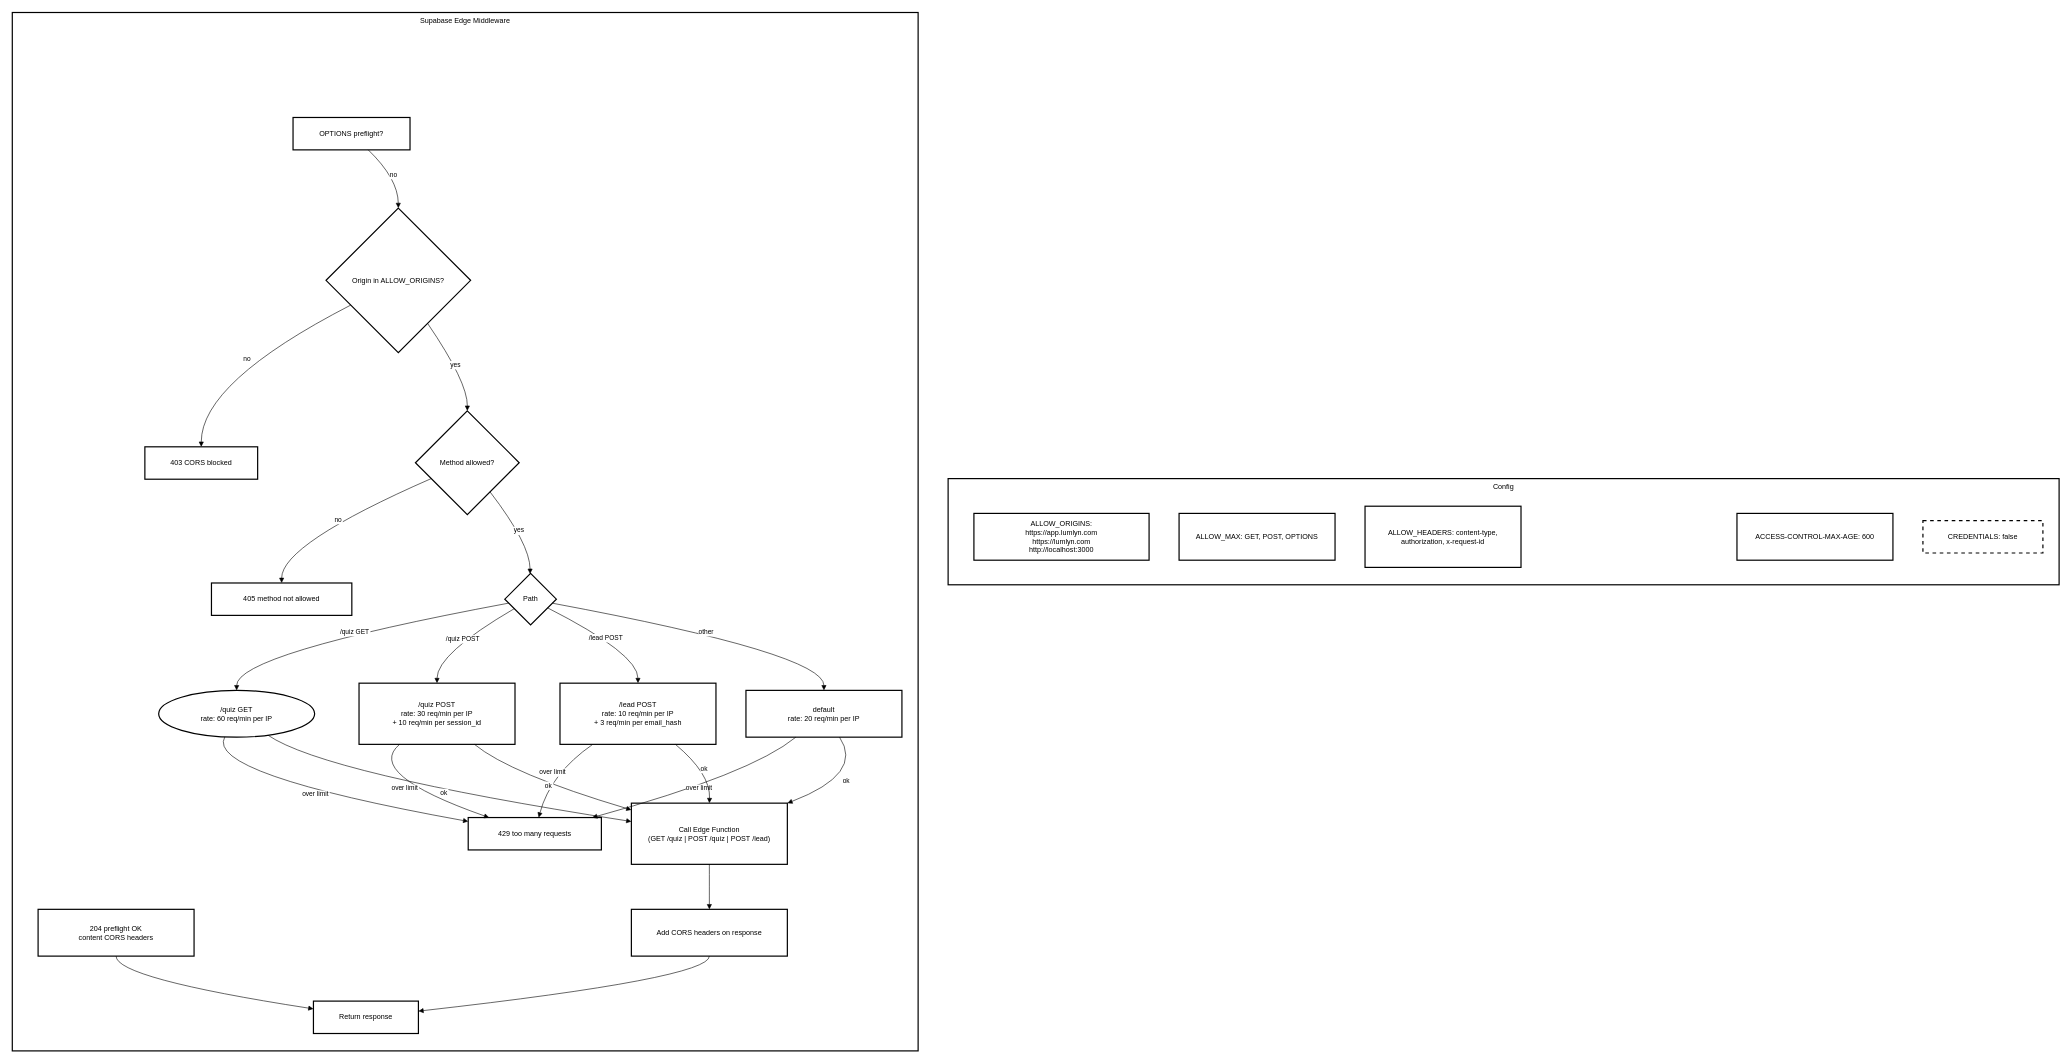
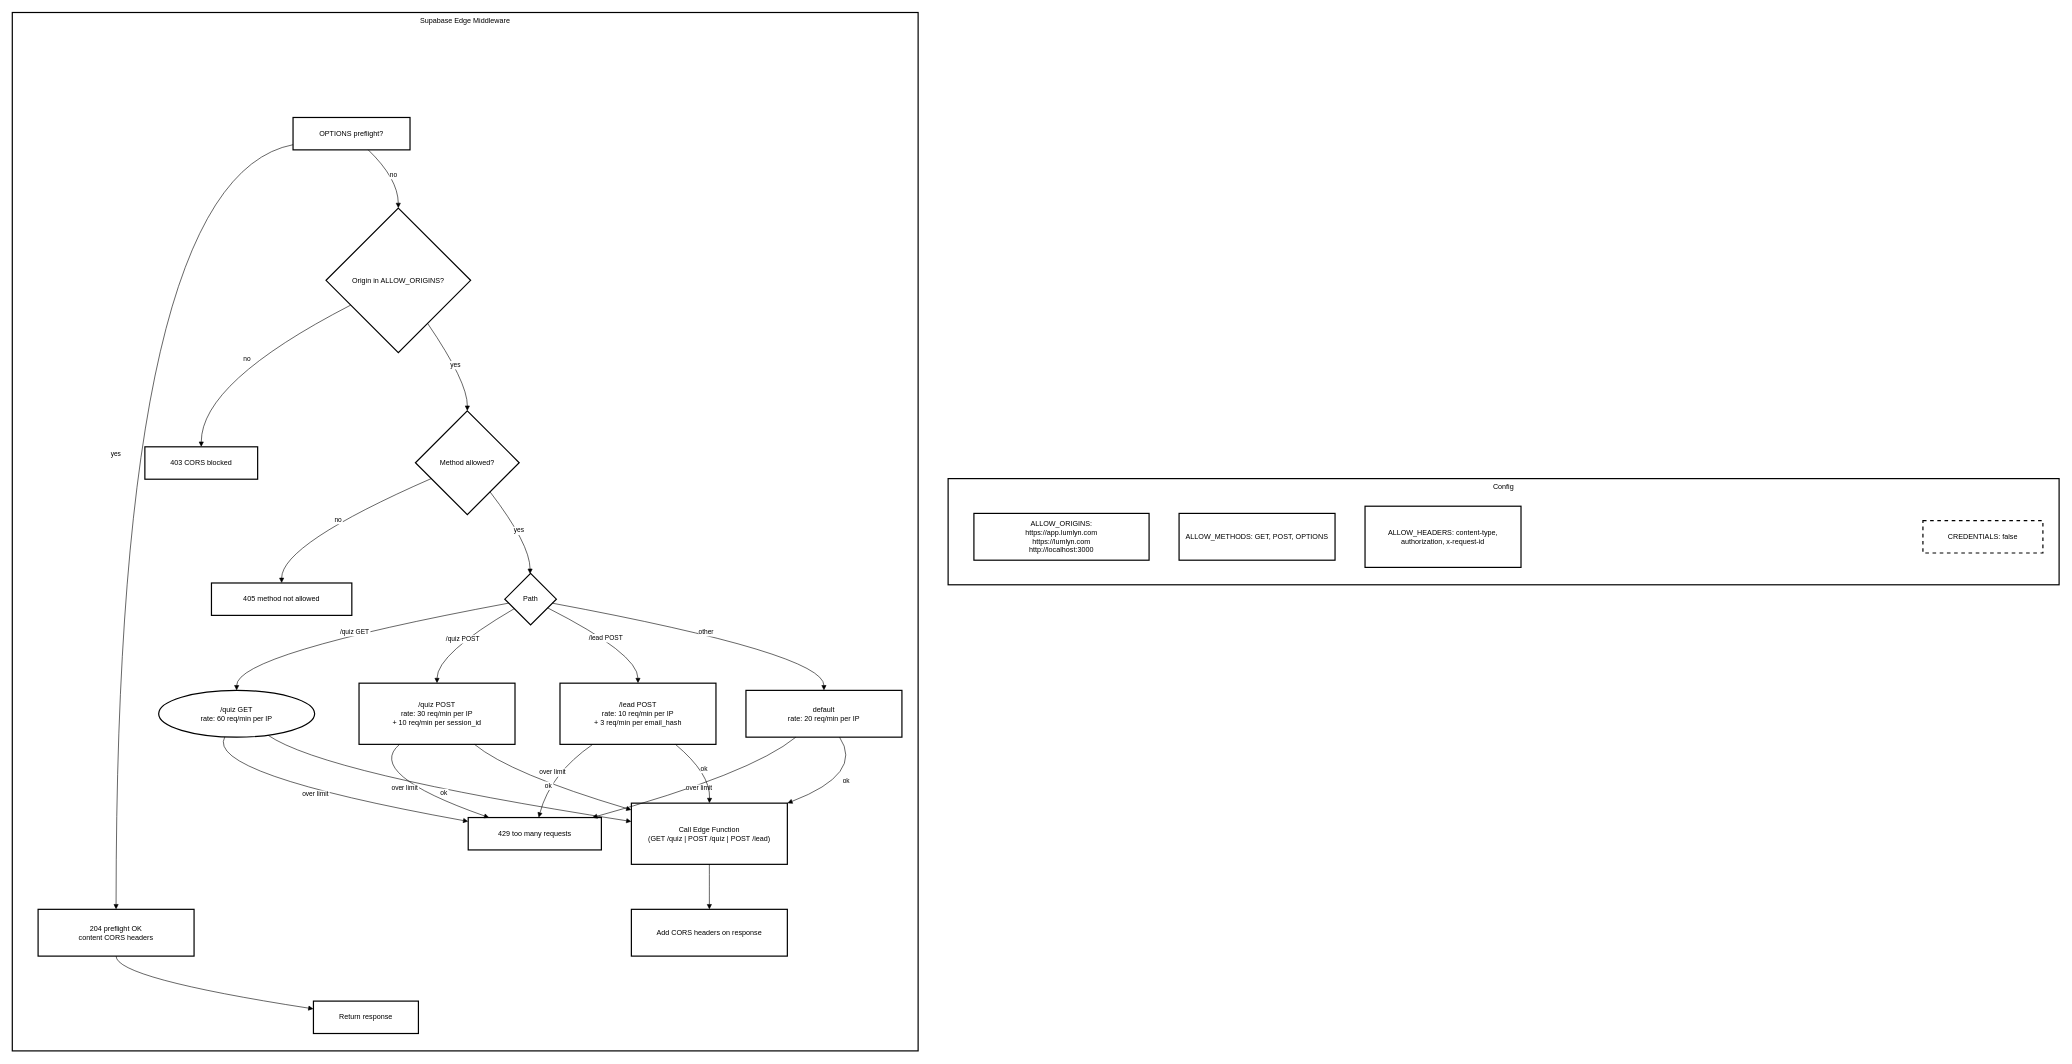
edge "OPTIONS preflight?" -> "204 preflight OK content CORS headers": added, label "yes"
node "ALLOW_MAX: GET, POST, OPTIONS": label "ALLOW_MAX: GET, POST, OPTIONS" -> "ALLOW_METHODS: GET, POST, OPTIONS"
node "ACCESS-CONTROL-MAX-AGE: 600": removed
edge "Add CORS headers on response" -> "Return response": removed
